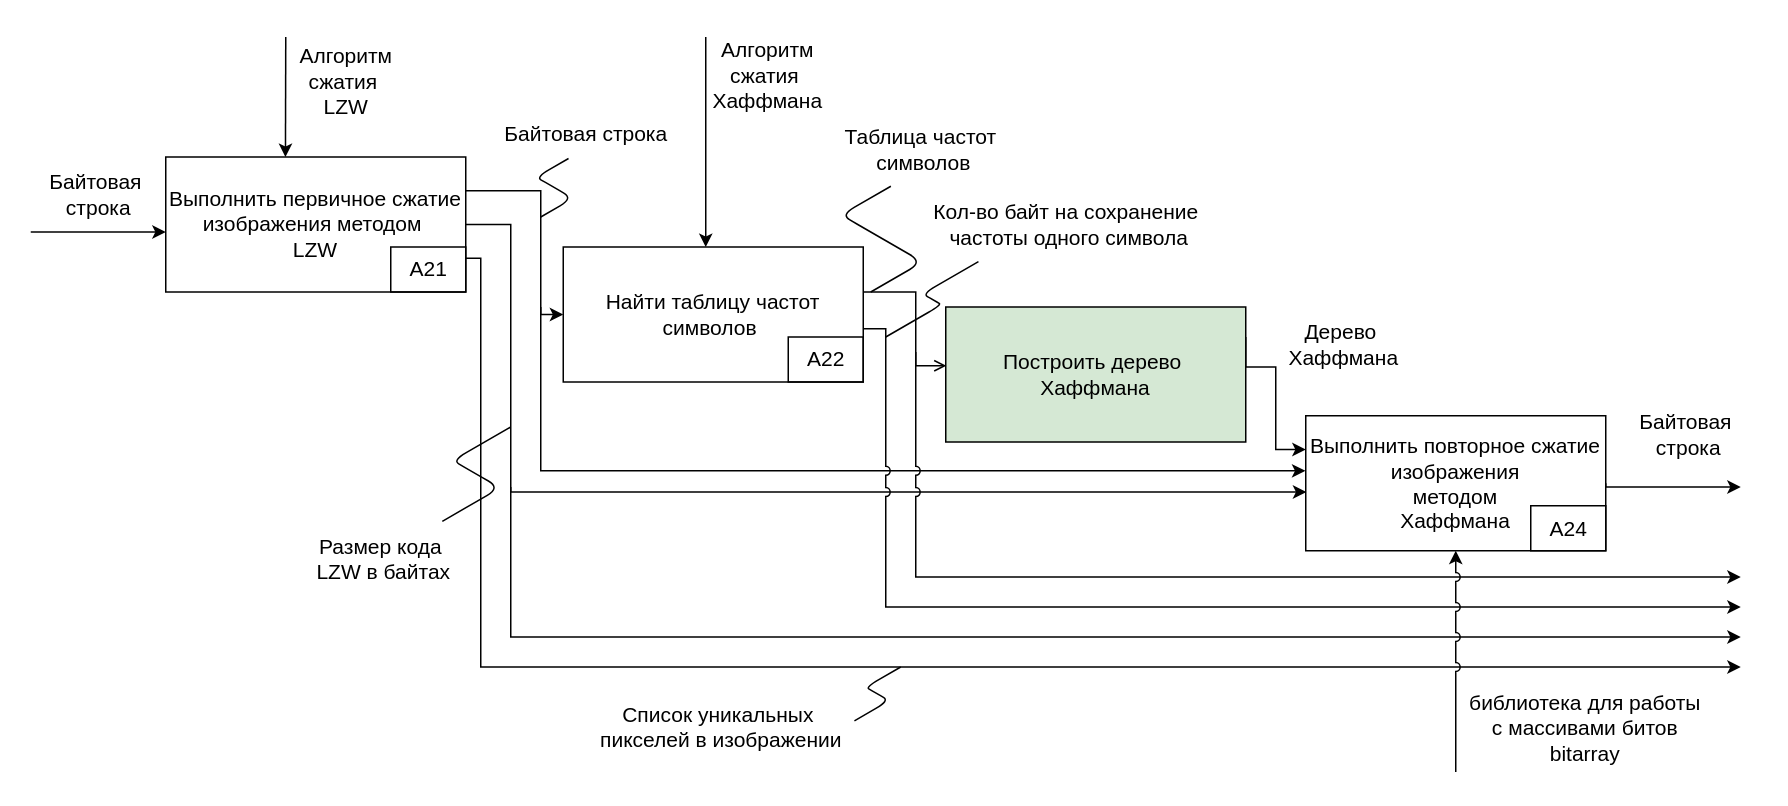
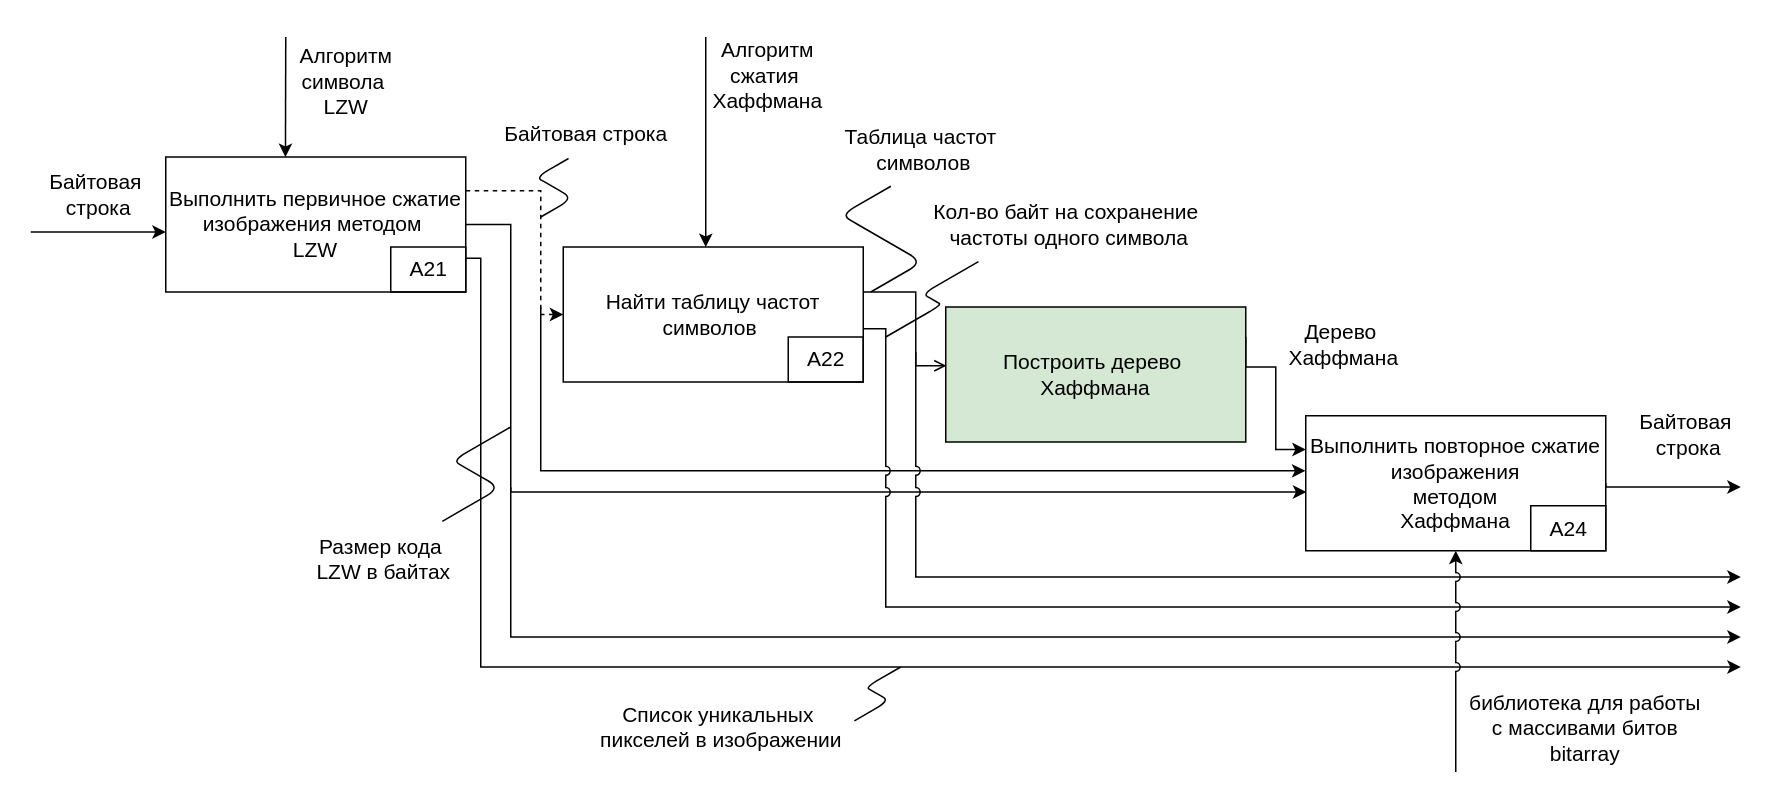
node "Алгоритм сжатия LZW": label "Алгоритм сжатия LZW" -> "Алгоритм символа LZW"
edge "Выполнить первичное сжатие изображения методом LZW" -> "Найти таблицу частот символов": style solid -> dashed
